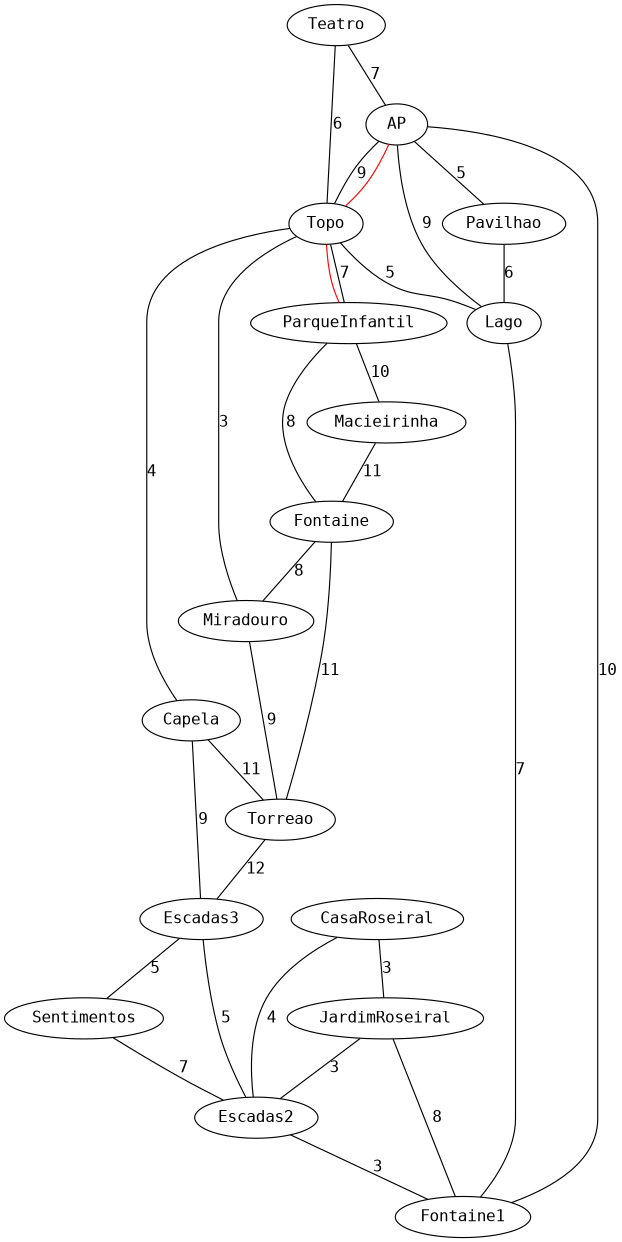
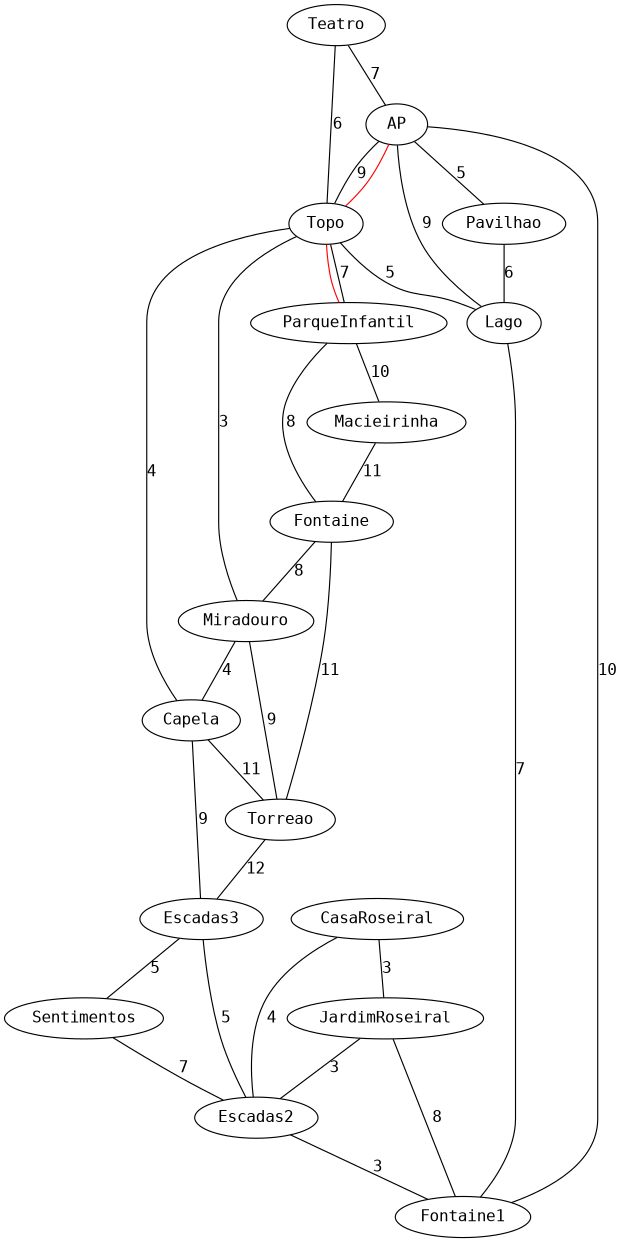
edge "Miradouro" -- "Capela": added, label "4"
